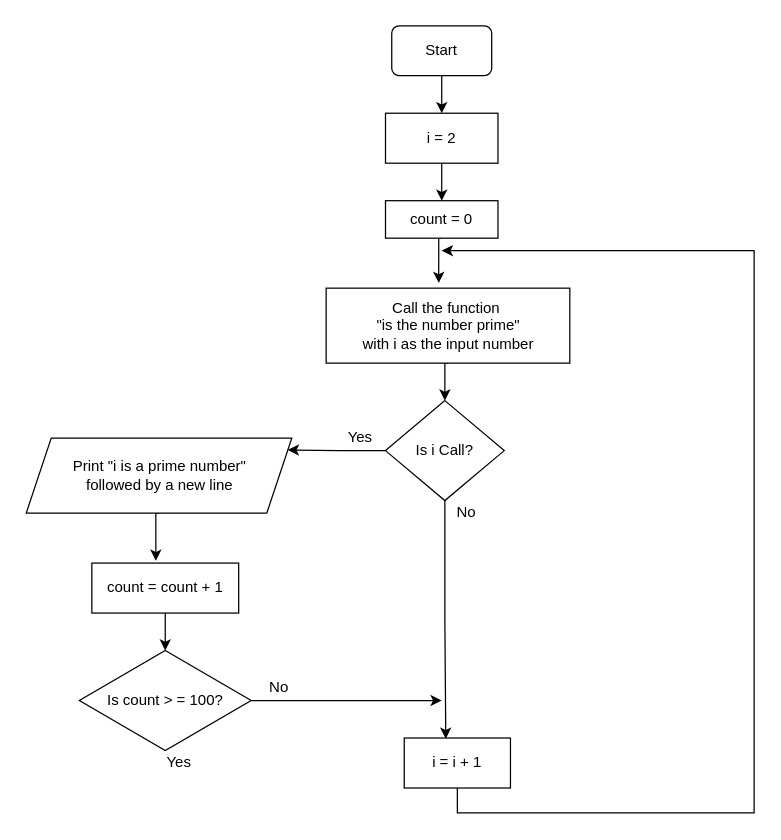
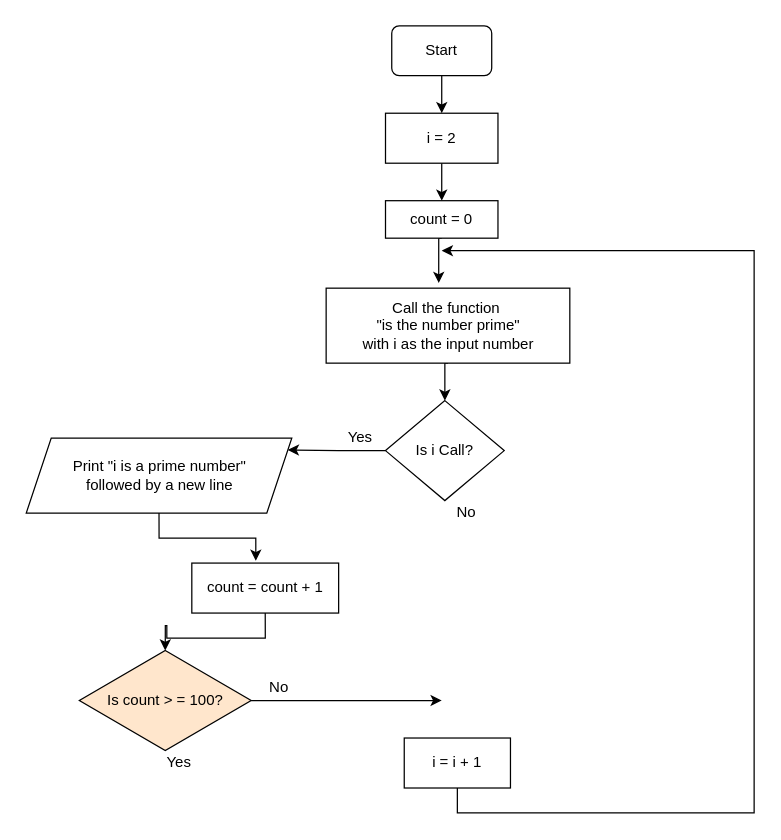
node "count = count + 1": moved (165, 588) -> (265, 588)
edge "Is i Call?" -> "i = i + 1": removed
node "Is count > = 100?": fillcolor #ffffff -> #ffe6cc
